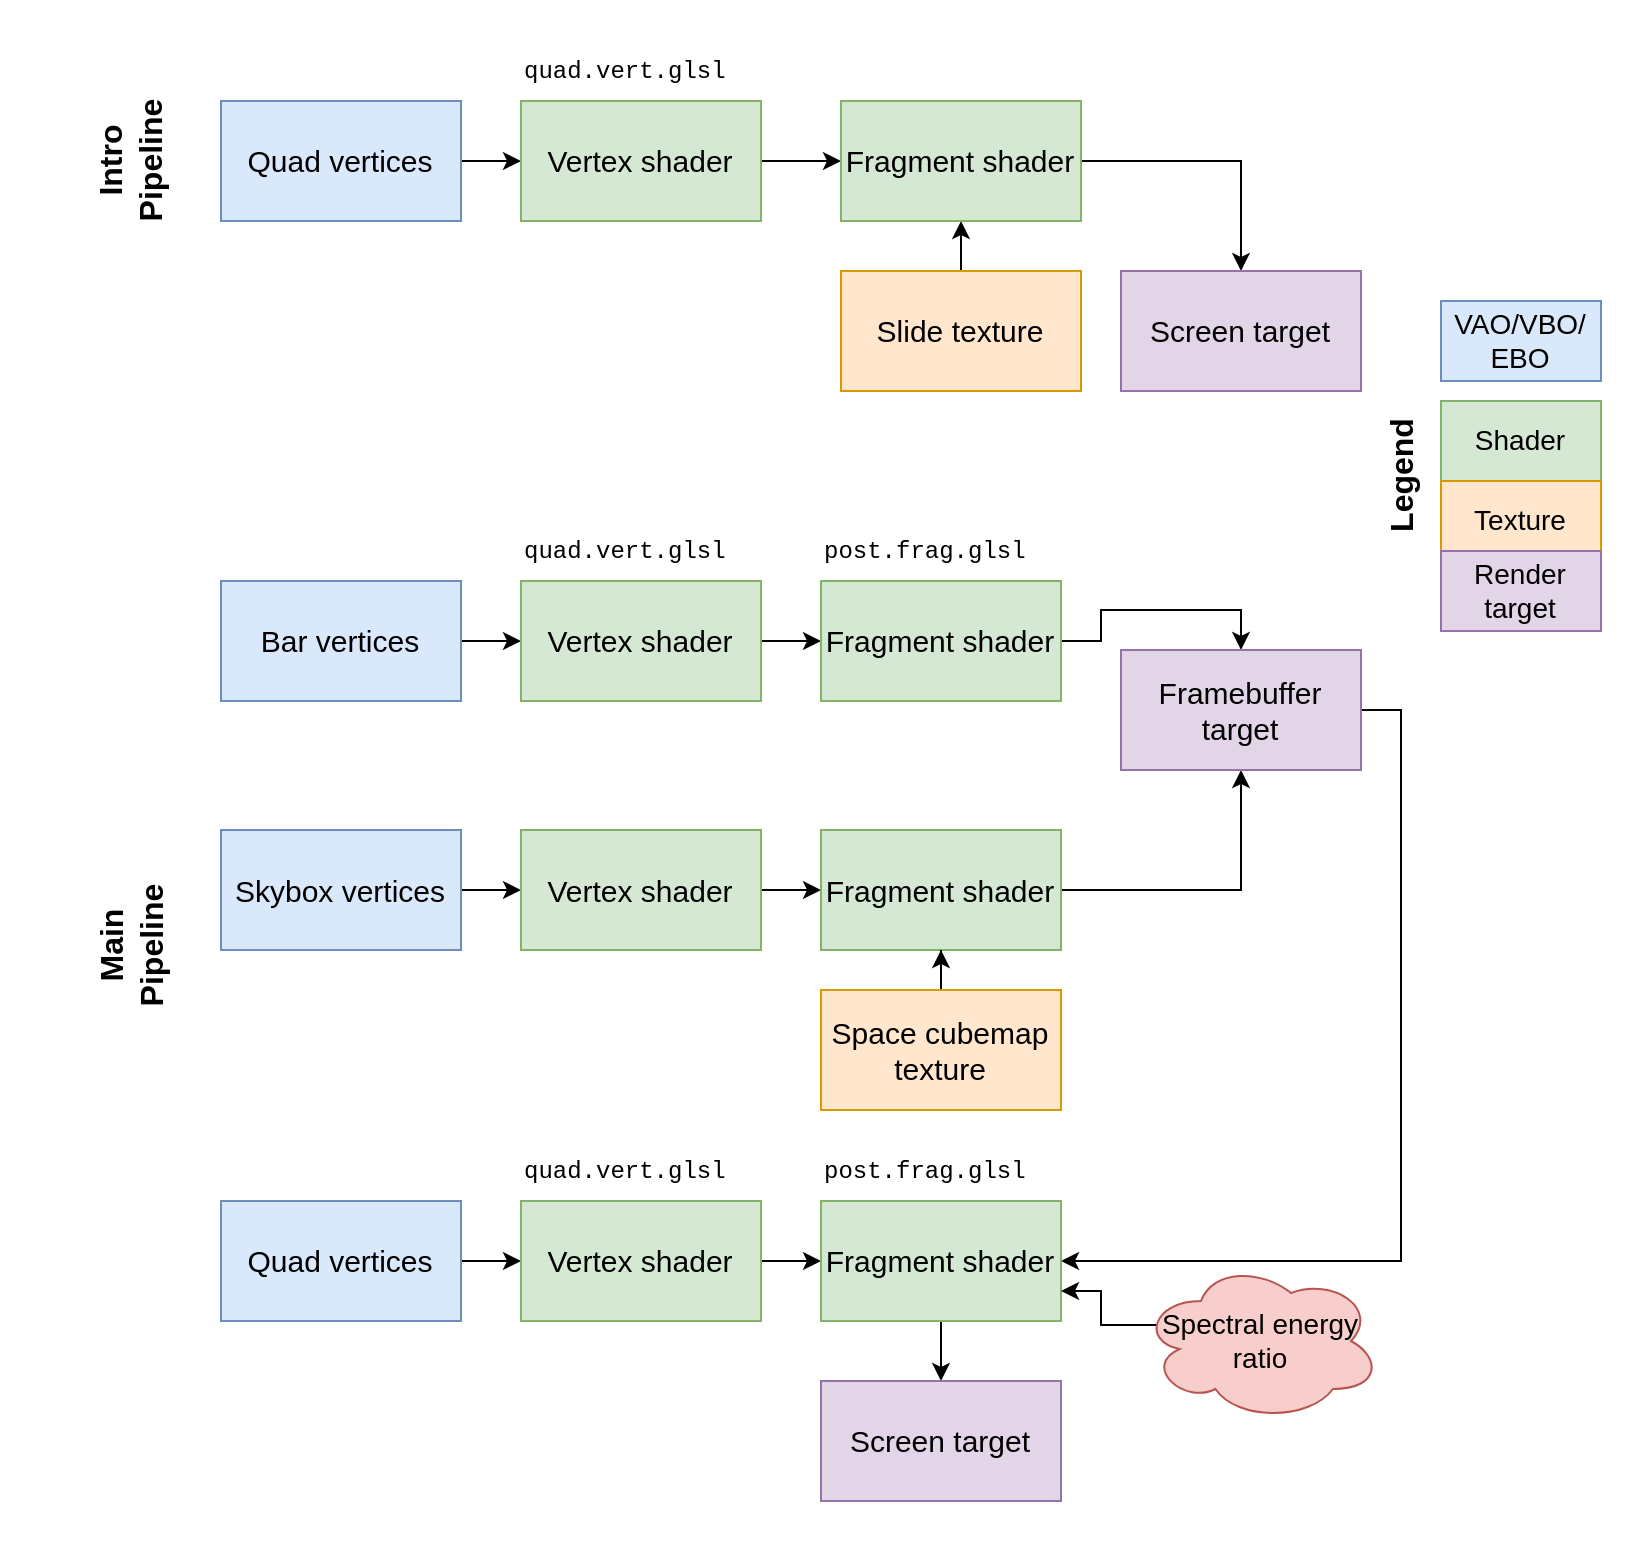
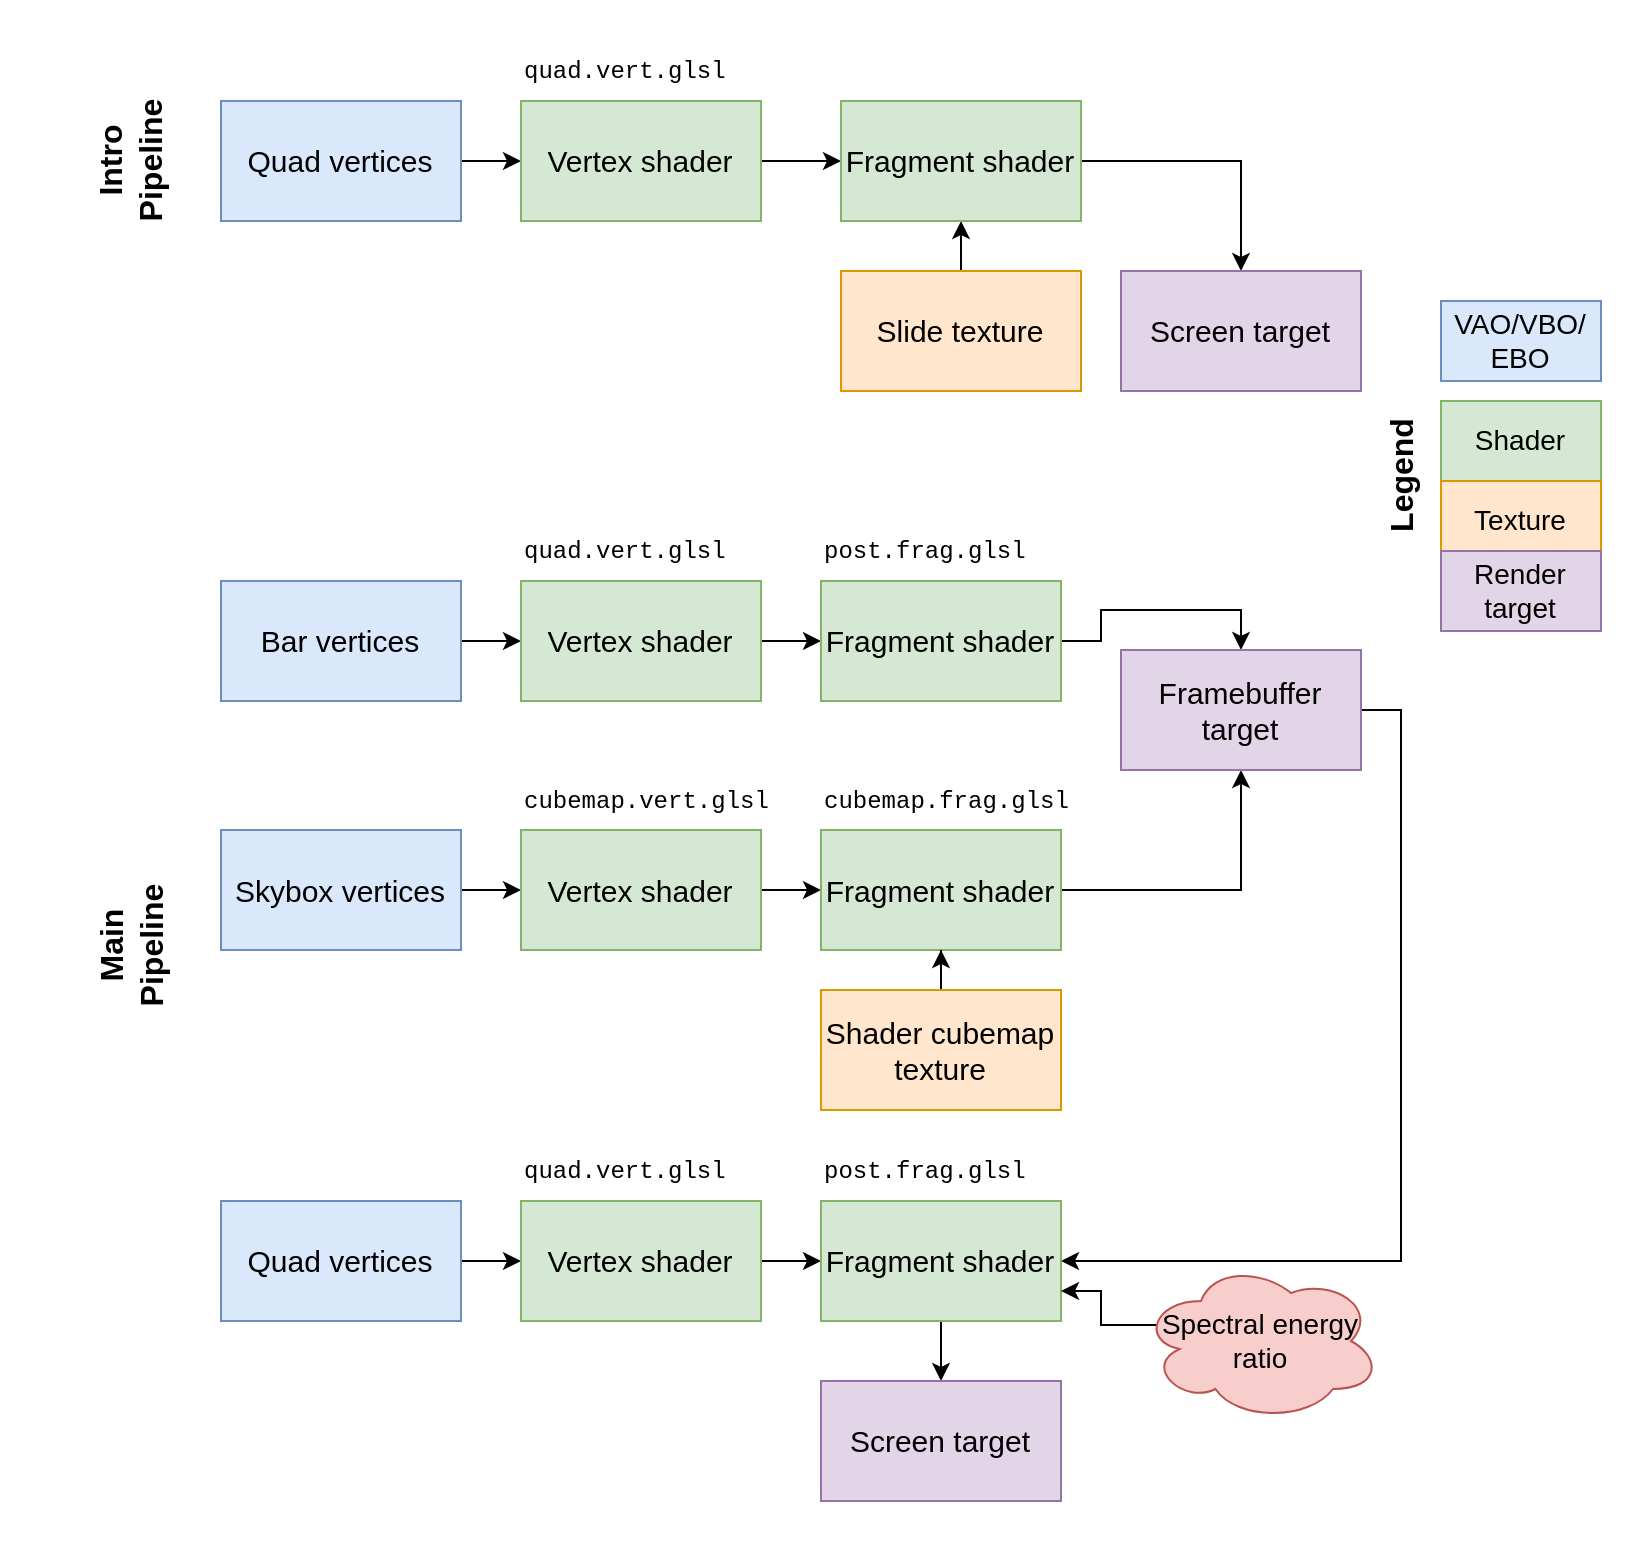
node "cubemap.vert.glsl": added
node "cubemap.frag.glsl": added
node "Space cubemap texture": label "Space cubemap texture" -> "Shader cubemap texture"
